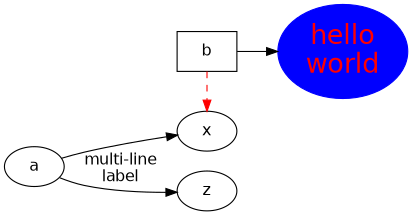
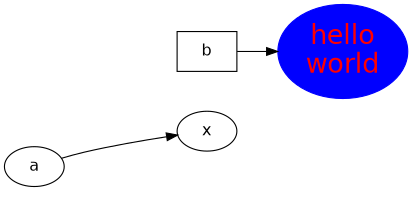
edge "b" -> "x": removed
node "z": removed
